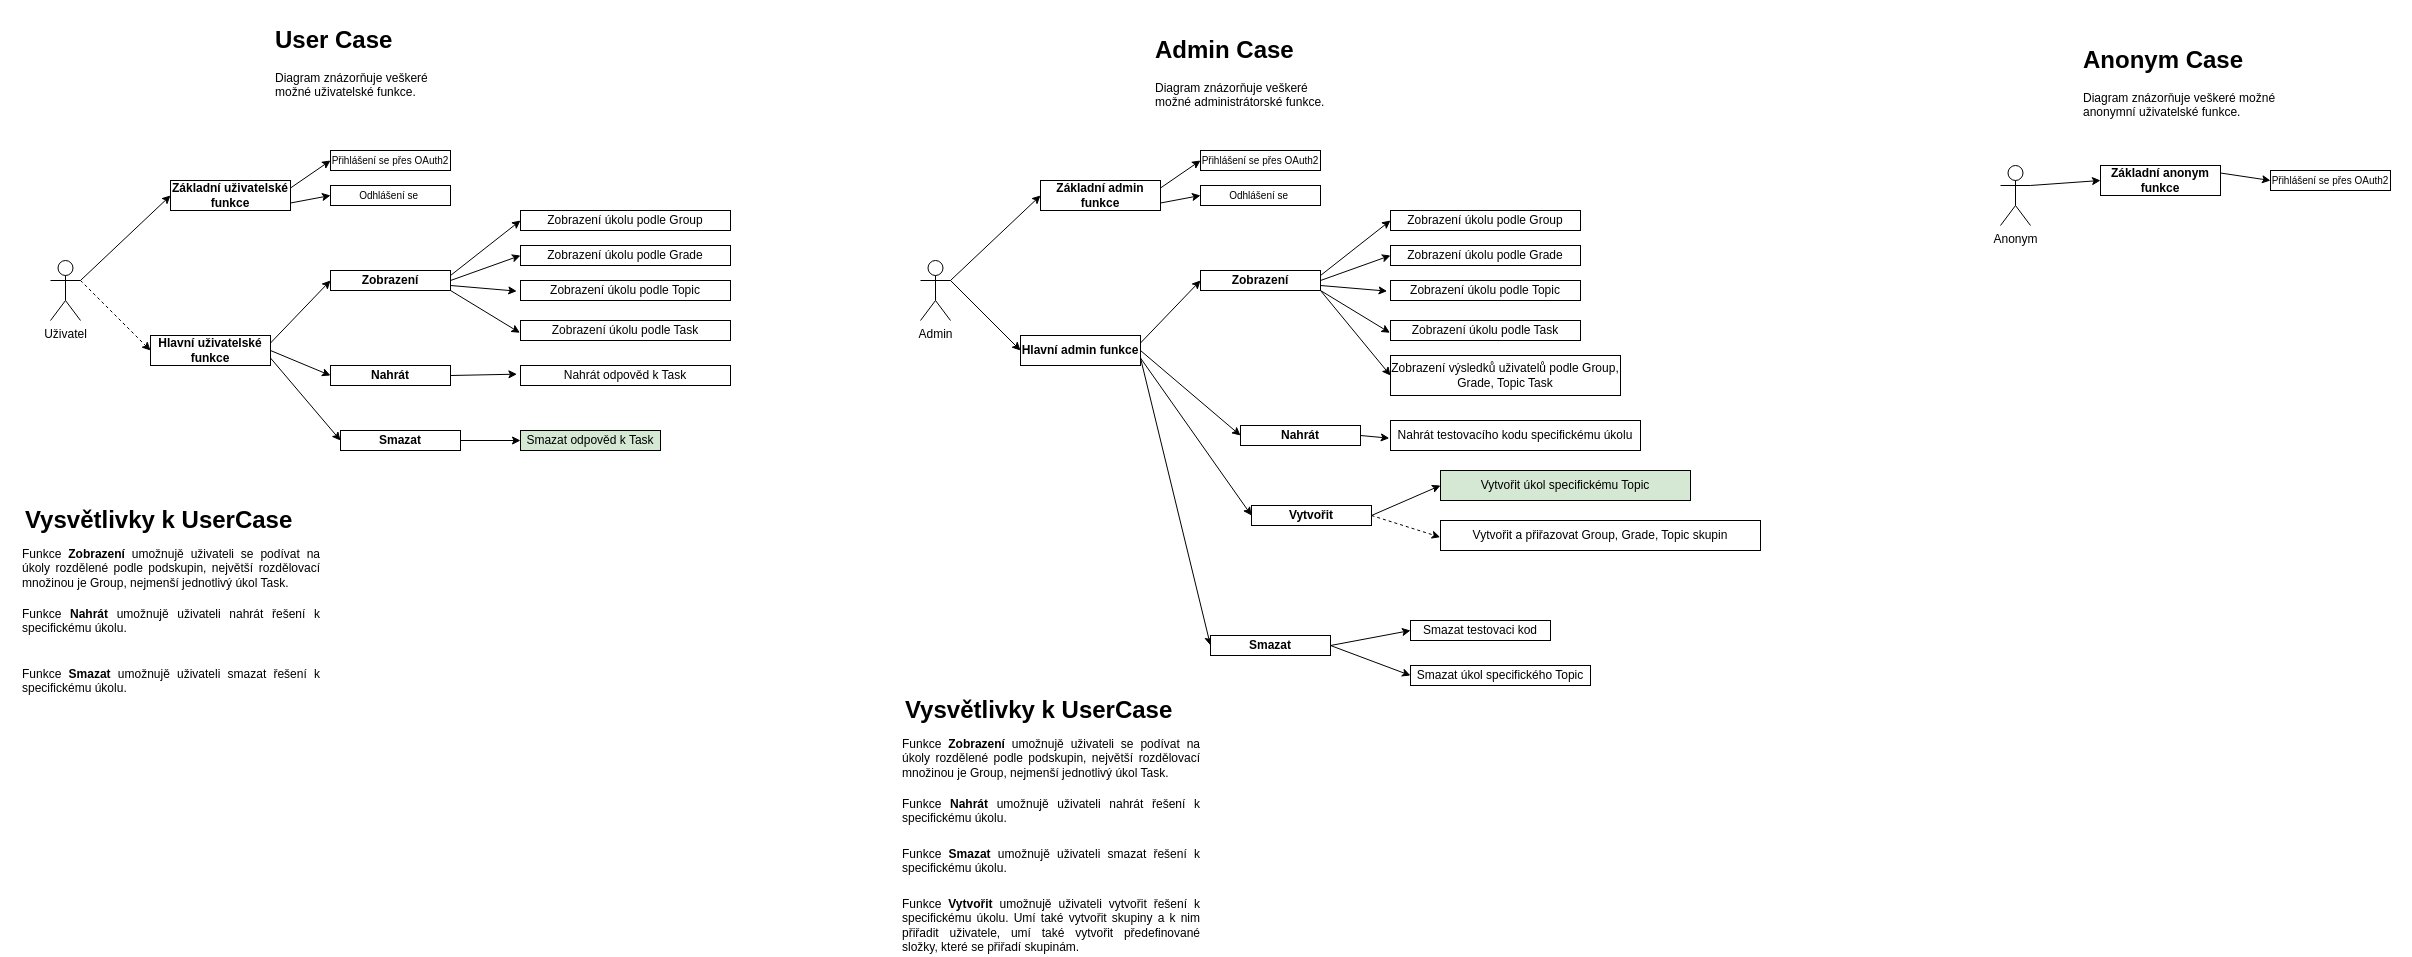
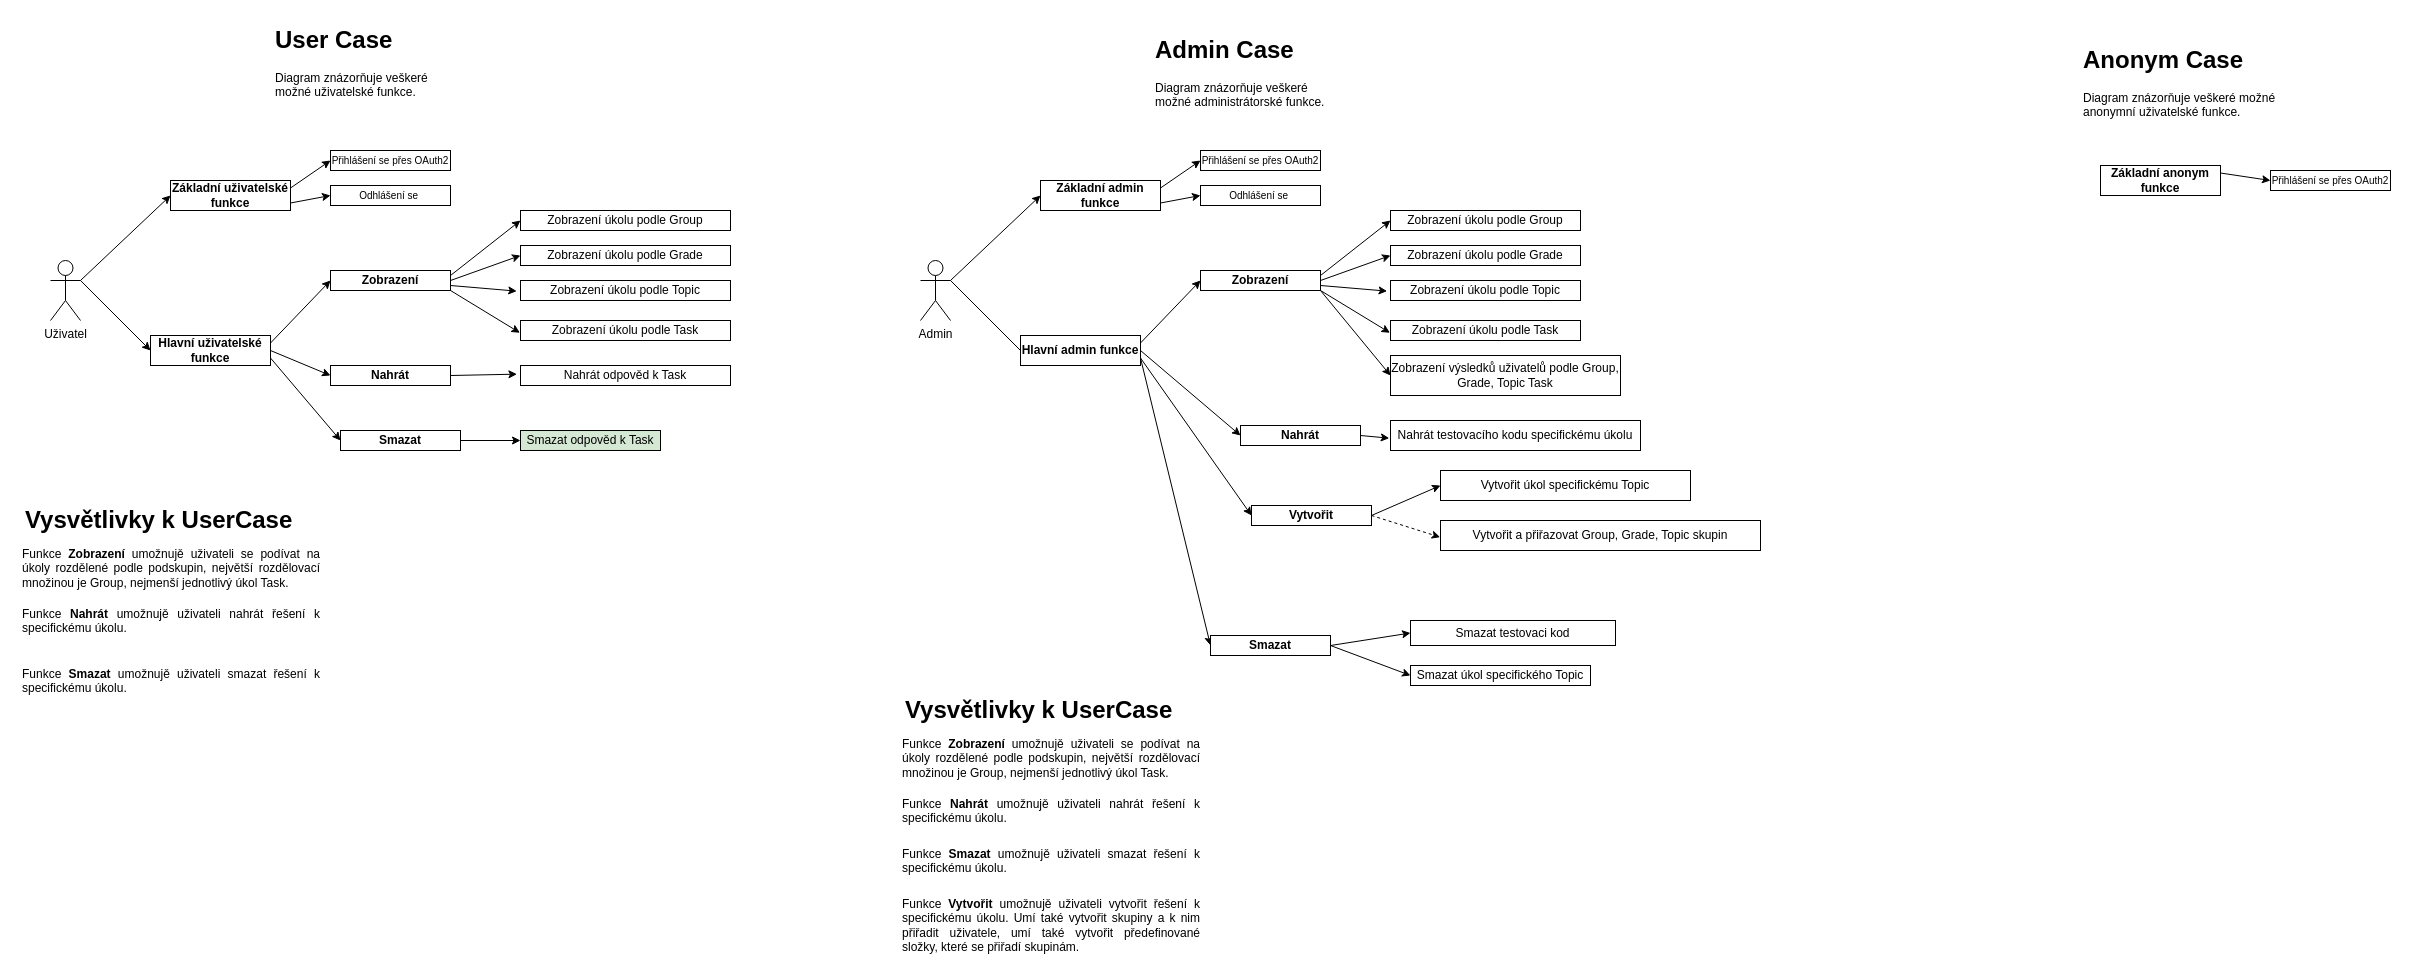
edge "Anonym" -> "Základní anonym funkce": removed
node "Anonym": removed
edge "Uživatel" -> "Hlavní uživatelské funkce": style dashed -> solid
edge "Admin" -> "Hlavní admin funkce": arrowhead classic -> none
node "Vytvořit úkol specifickému Topic": fillcolor #d5e8d4 -> #ffffff
node "Smazat testovaci kod": size 140x20 -> 205x25
